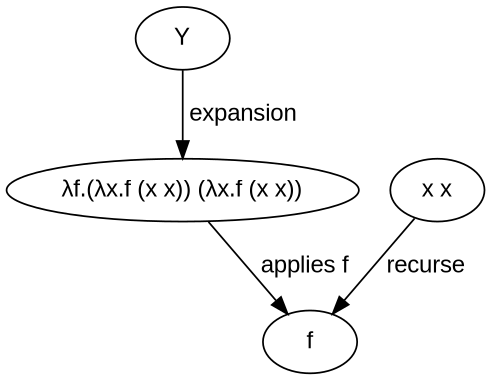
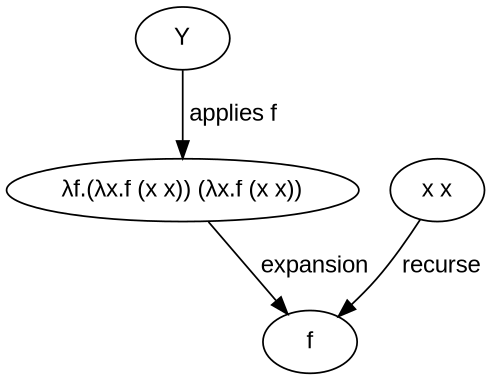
edge "Y" -> "λf.(λx.f (x x)) (λx.f (x x))": label " expansion" -> " applies f"
edge "λf.(λx.f (x x)) (λx.f (x x))" -> "f": label " applies f" -> " expansion"
